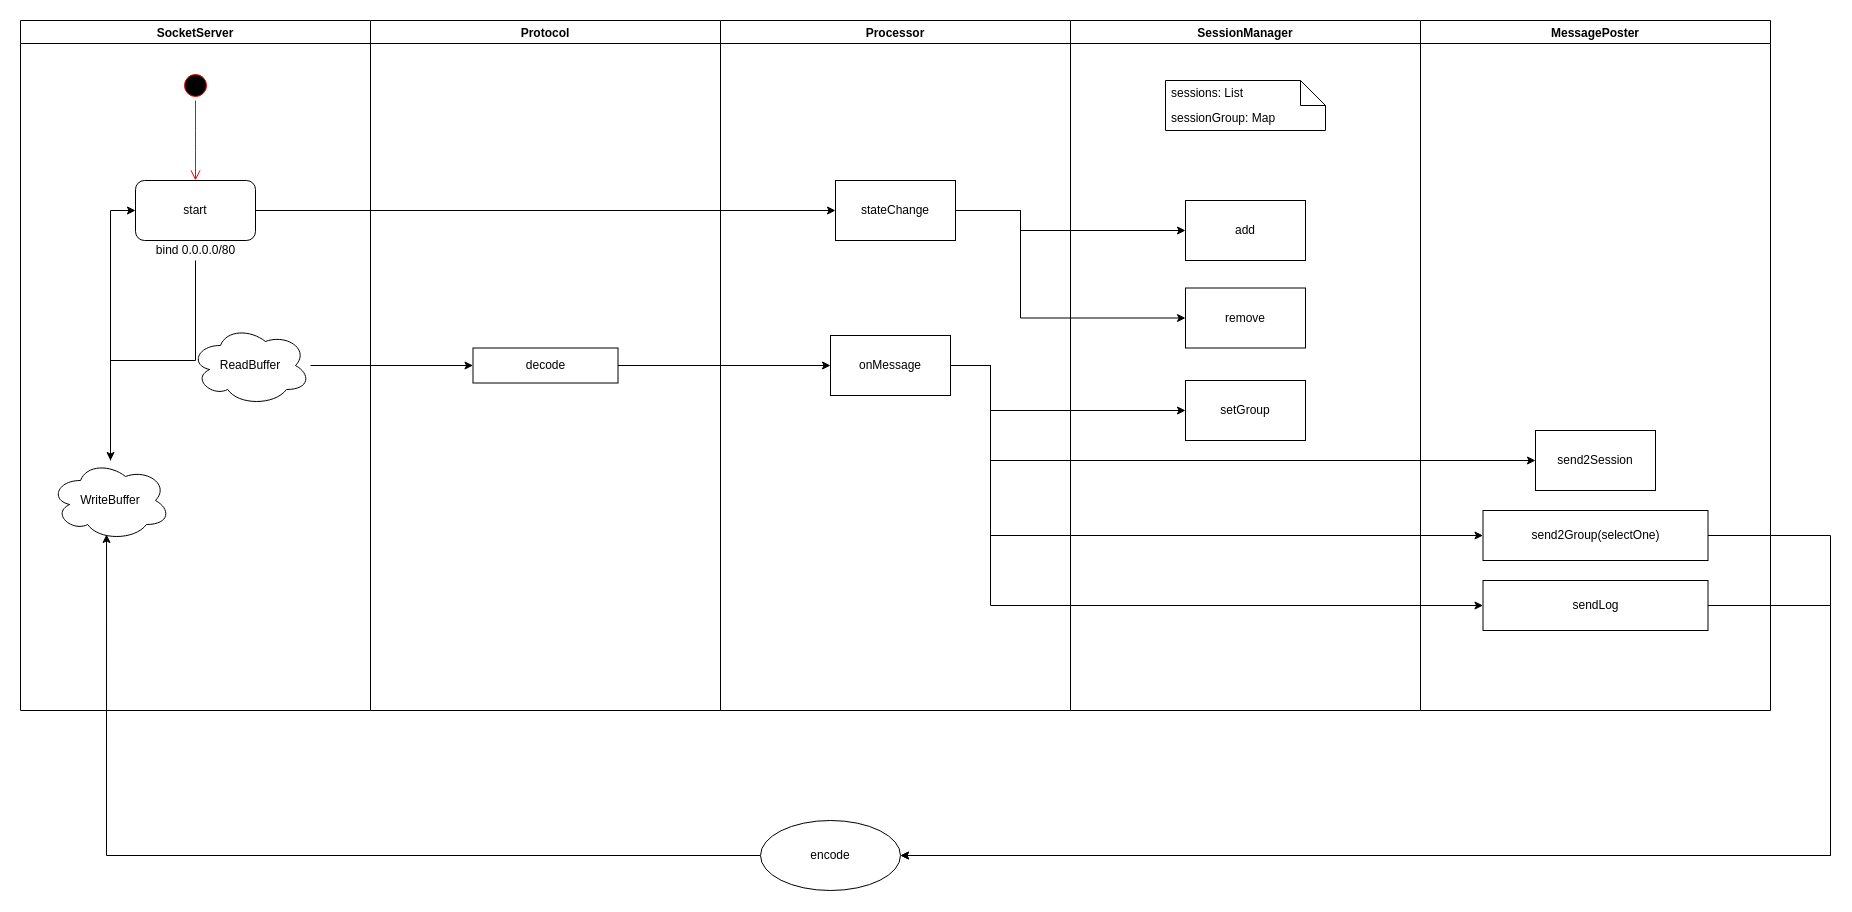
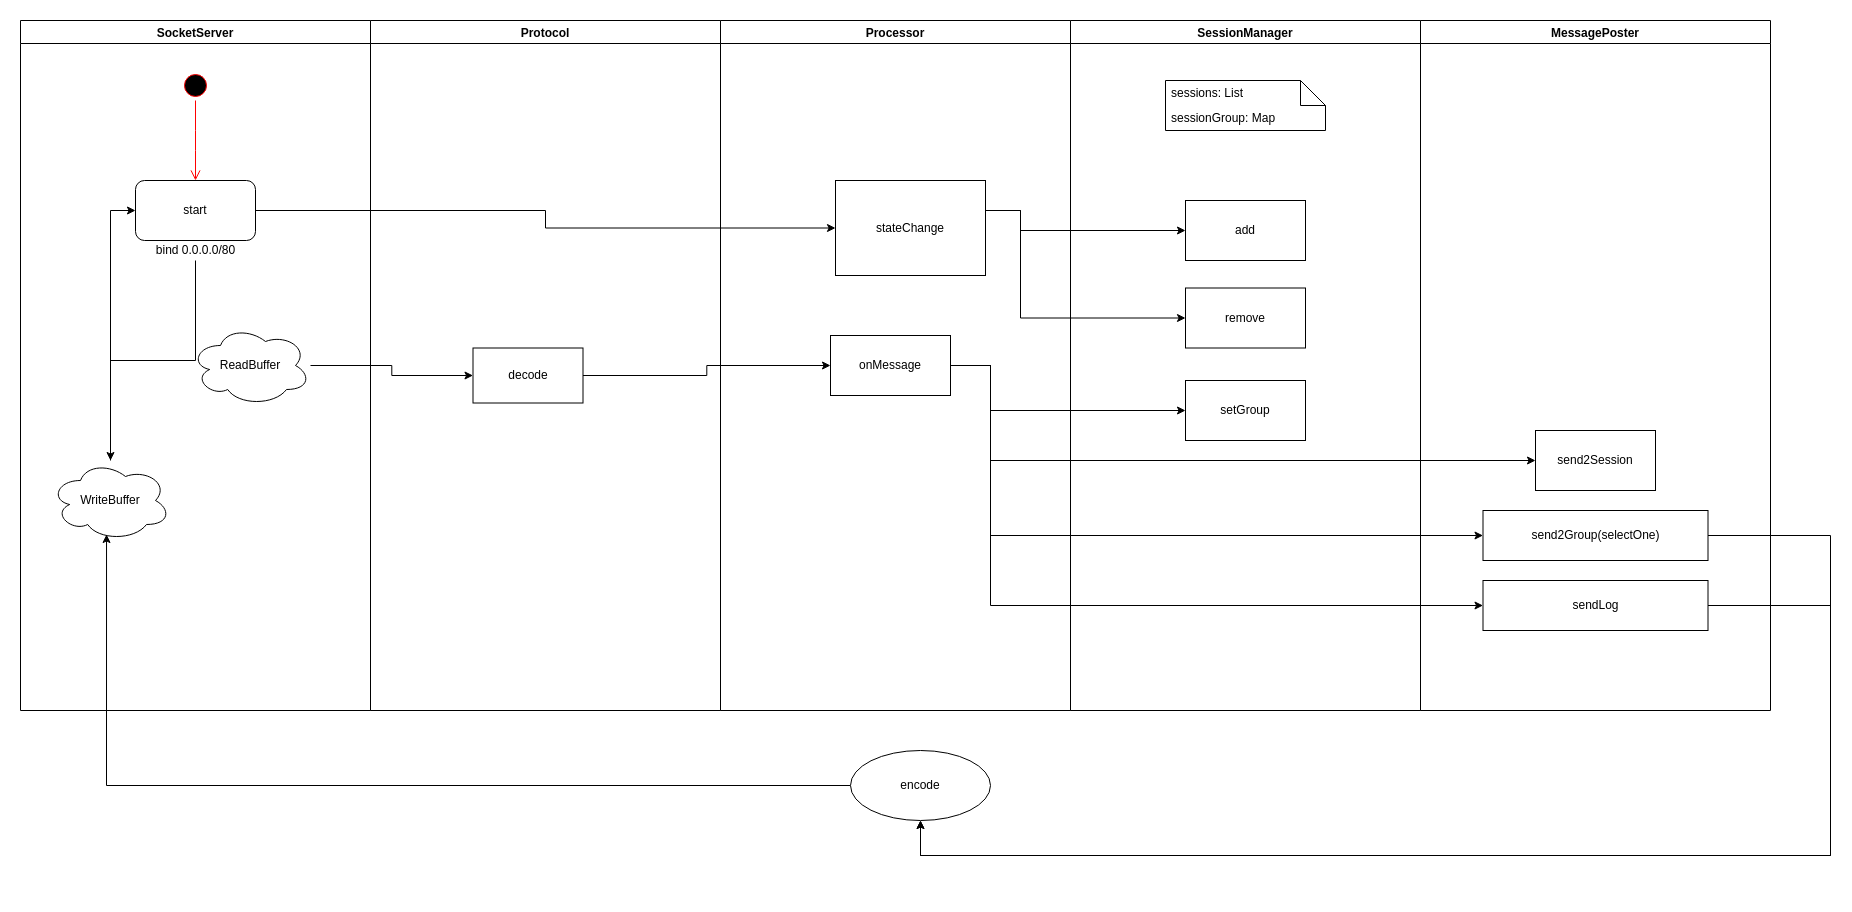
node "stateChange": size 120x60 -> 150x95
node "decode": size 145x35 -> 110x55
node "encode": moved (831, 856) -> (921, 786)
